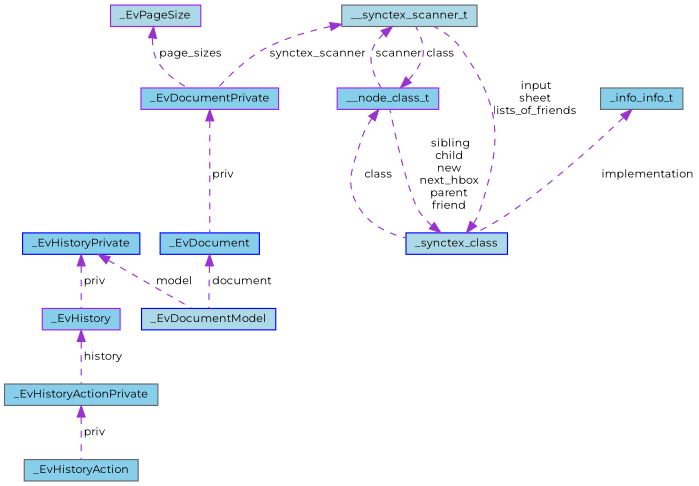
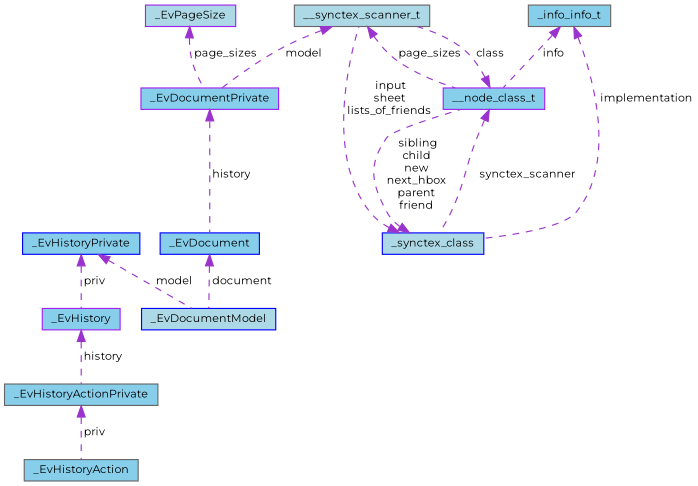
edge "_EvDocumentPrivate" -> "__synctex_scanner_t": label " synctex_scanner" -> " model"
edge "__node_class_t" -> "__synctex_scanner_t": label " scanner" -> " page_sizes"
edge "__node_class_t" -> "_info_info_t": added, label "info"
edge "_EvDocument" -> "_EvDocumentPrivate": label " priv" -> " history"
edge "_synctex_class" -> "__node_class_t": label " class" -> " synctex_scanner"
